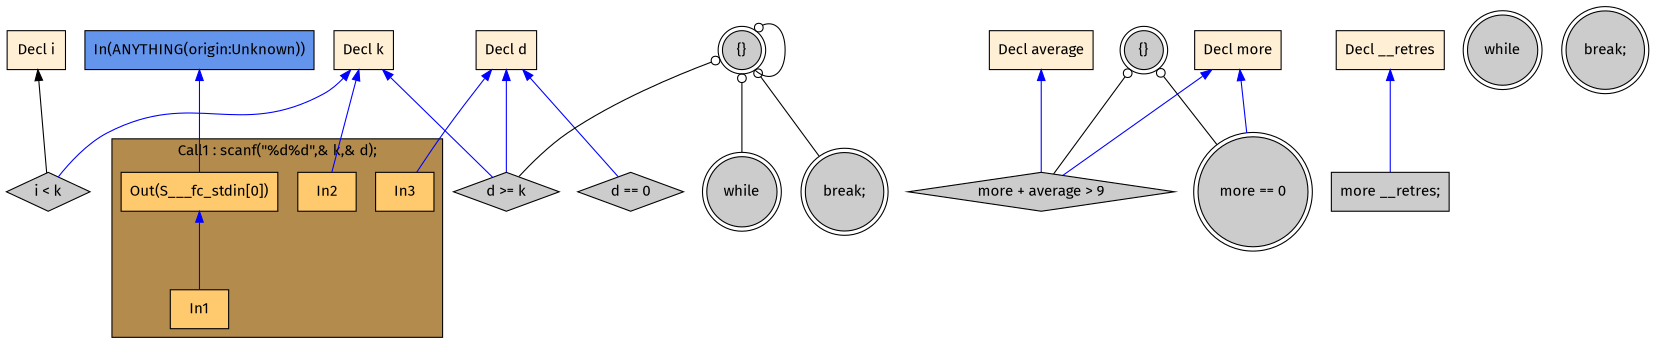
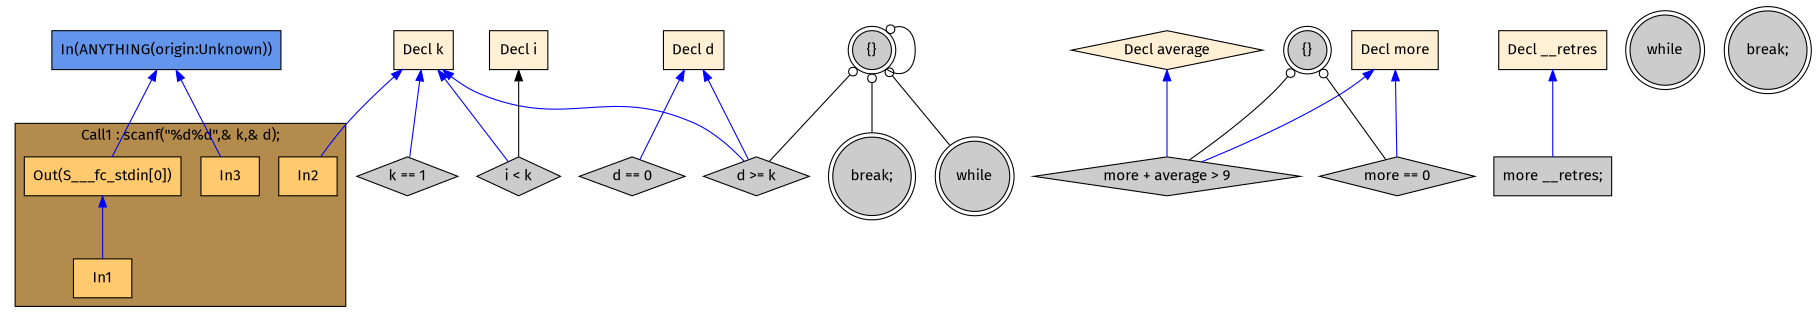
node "Decl average": shape box -> diamond
edge "In3" -> "Decl d": now "In3" -> "In(ANYTHING(origin:Unknown))"
node "k == 1": added
node "more == 0": shape doublecircle -> diamond
